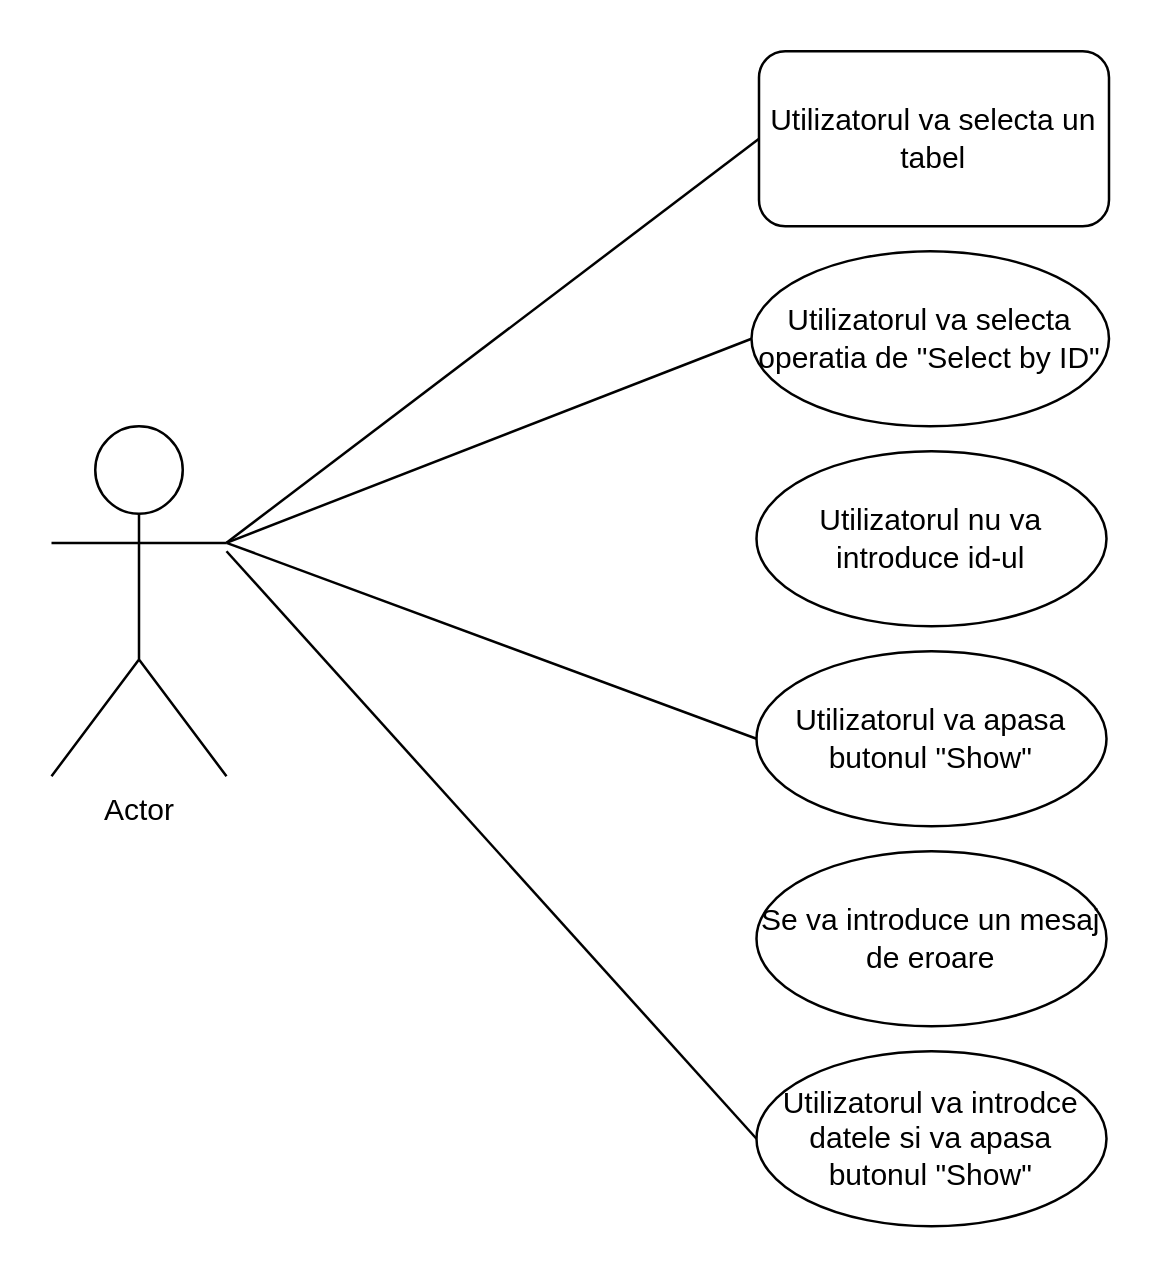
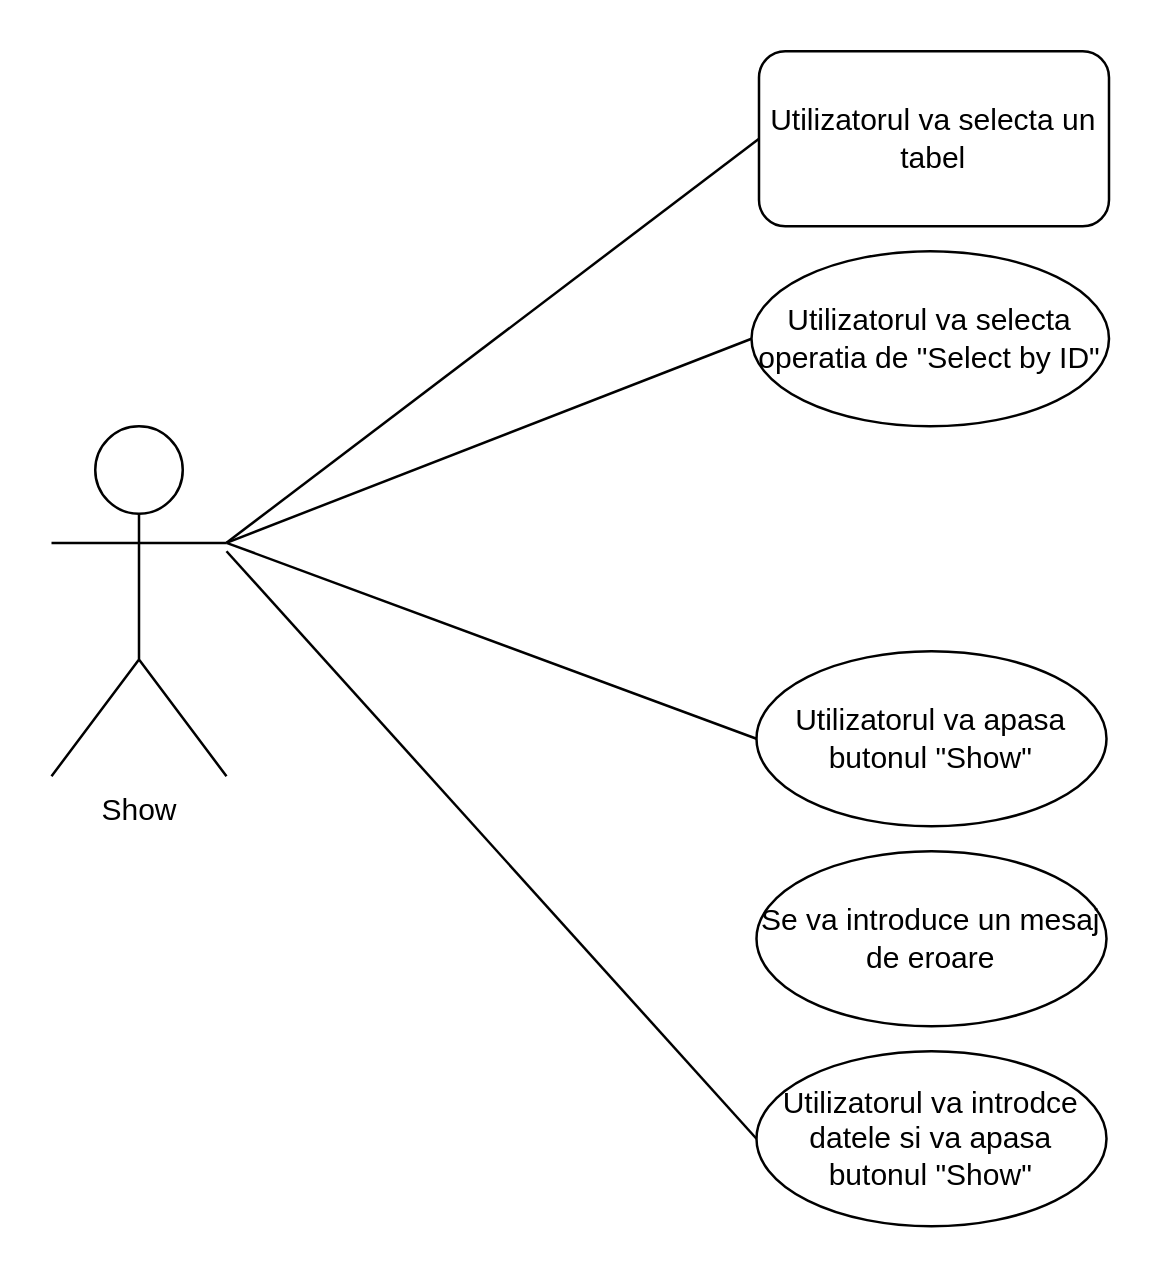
node "Utilizatorul nu va introduce id-ul": removed
node "Actor": label "Actor" -> "Show"
